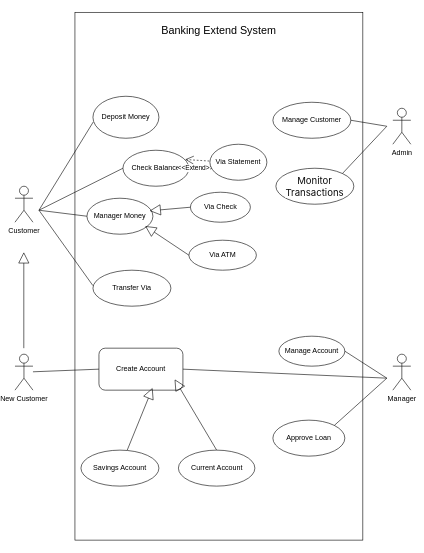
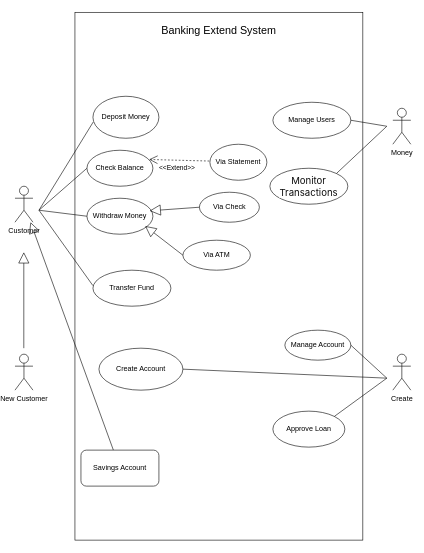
node "Manage Customer": label "Manage Customer" -> "Manage Users"
node "Admin": label "Admin" -> "Money"
node "Check Balance": moved (156, 168) -> (120, 168)
node "Monitor Transactions": moved (315, 186) -> (309, 186)
node "Via Check": moved (220, 207) -> (229, 207)
node "Manager Money": label "Manager Money" -> "Withdraw Money"
node "Via ATM": moved (222, 255) -> (216, 255)
node "Transfer Via": label "Transfer Via" -> "Transfer Fund"
node "Manage Account": moved (312, 351) -> (318, 345)
node "Create Account": shape rounded rectangle -> ellipse
edge "Create Account" -- "New Customer": removed
node "Manager": label "Manager" -> "Create"
edge "Current Account" -> "Create Account": removed
edge "Savings Account" -> "Create Account": now "Savings Account" -> "Customer"
node "Approve Loan": moved (309, 438) -> (309, 429)
node "Savings Account": shape ellipse -> rounded rectangle
node "Current Account": removed
